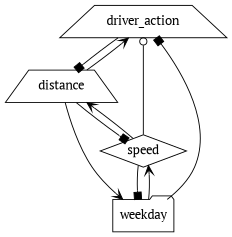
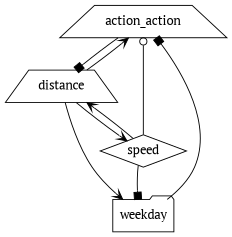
node "driver_action": label "driver_action" -> "action_action"
edge "distance" -> "speed": arrowhead box -> vee
edge "weekday" -> "speed": removed
